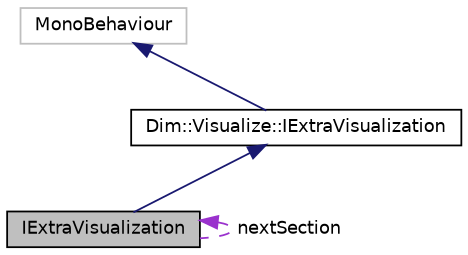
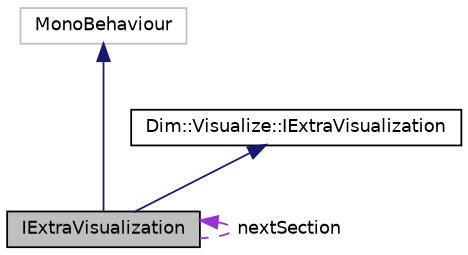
edge "Dim::Visualize::IExtraVisualization" -> "MonoBehaviour": now "IExtraVisualization" -> "MonoBehaviour"
